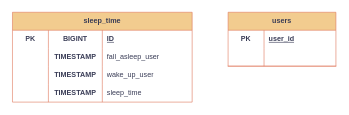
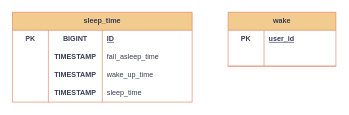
node "users": label "users" -> "wake"
node "fall_asleep_user": label "fall_asleep_user" -> "fall_asleep_time"
node "wake_up_user": label "wake_up_user" -> "wake_up_time"
